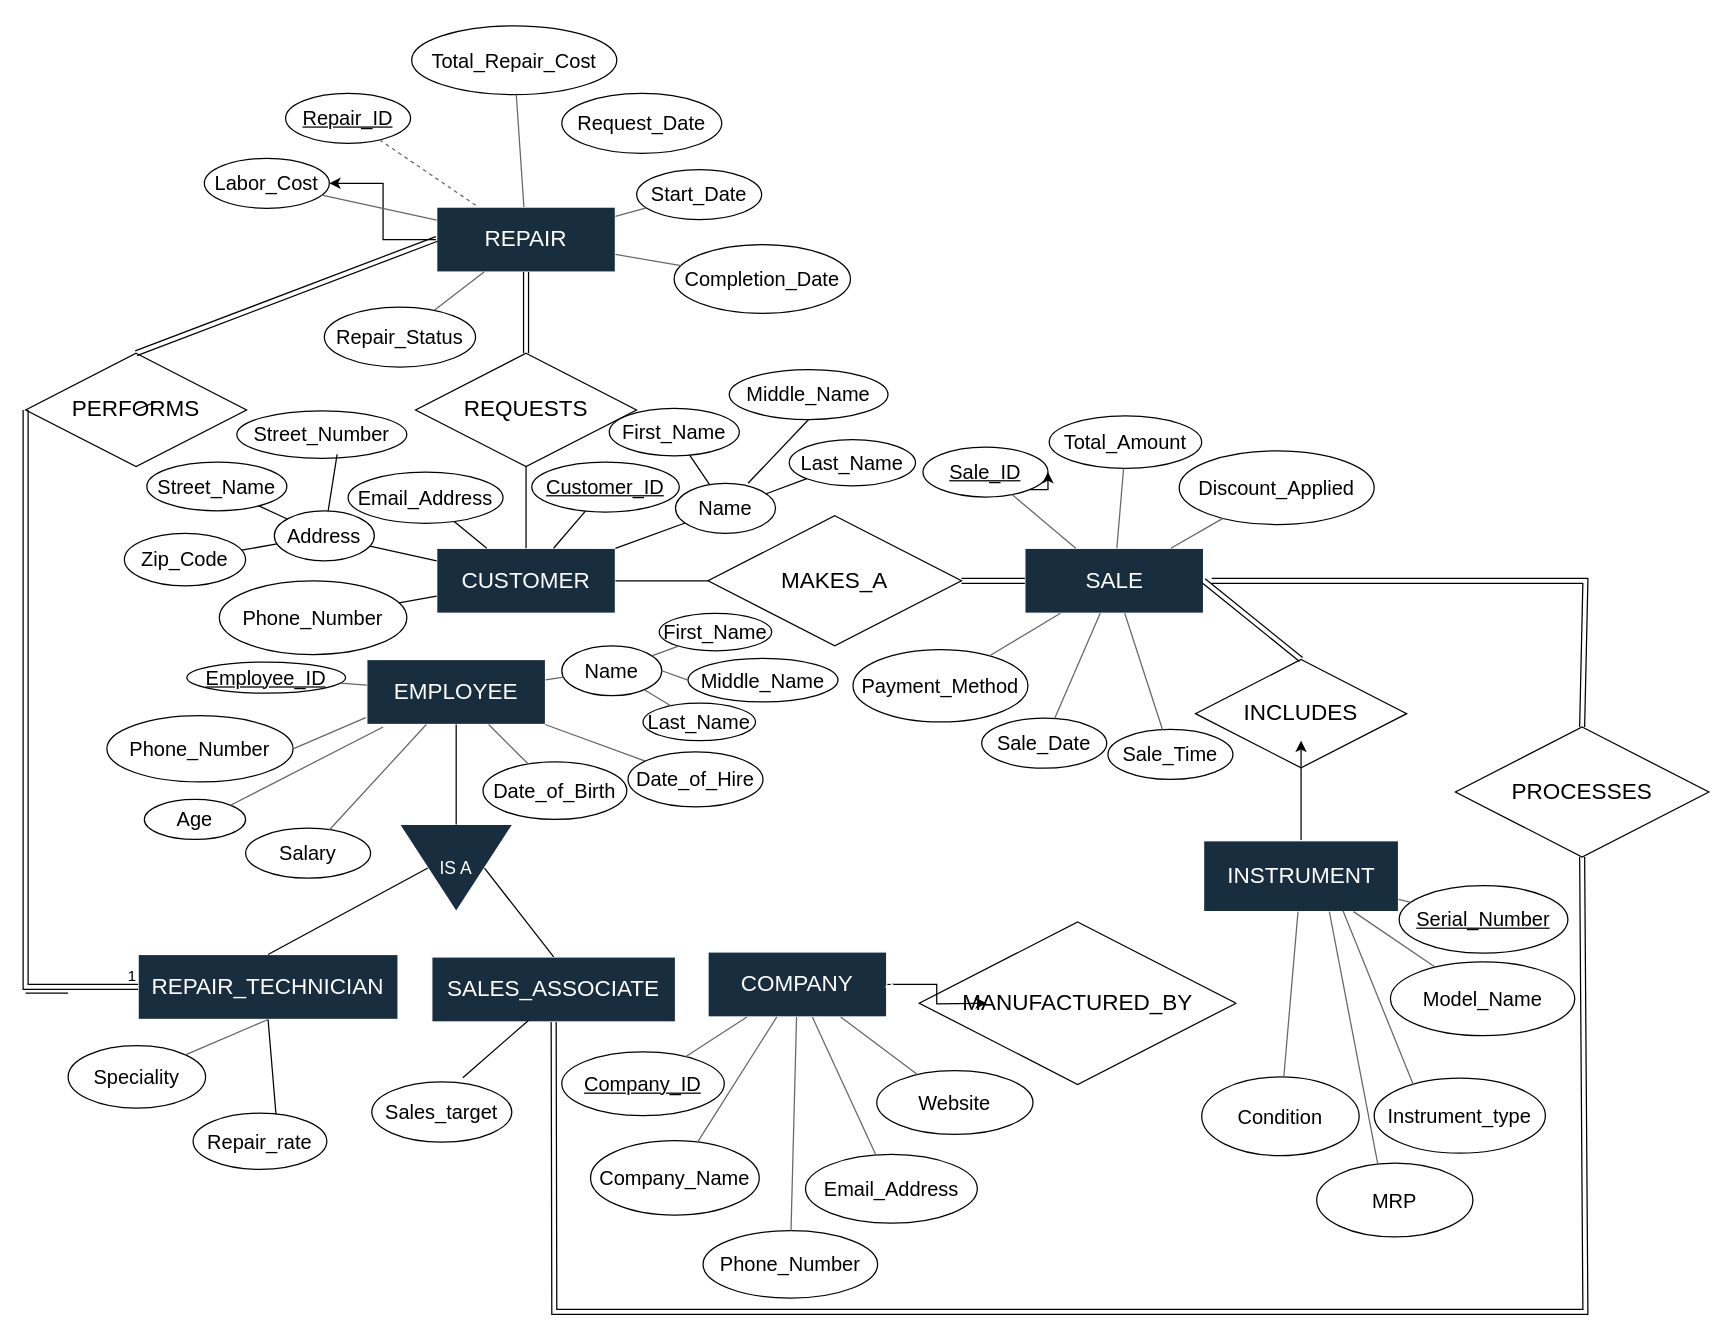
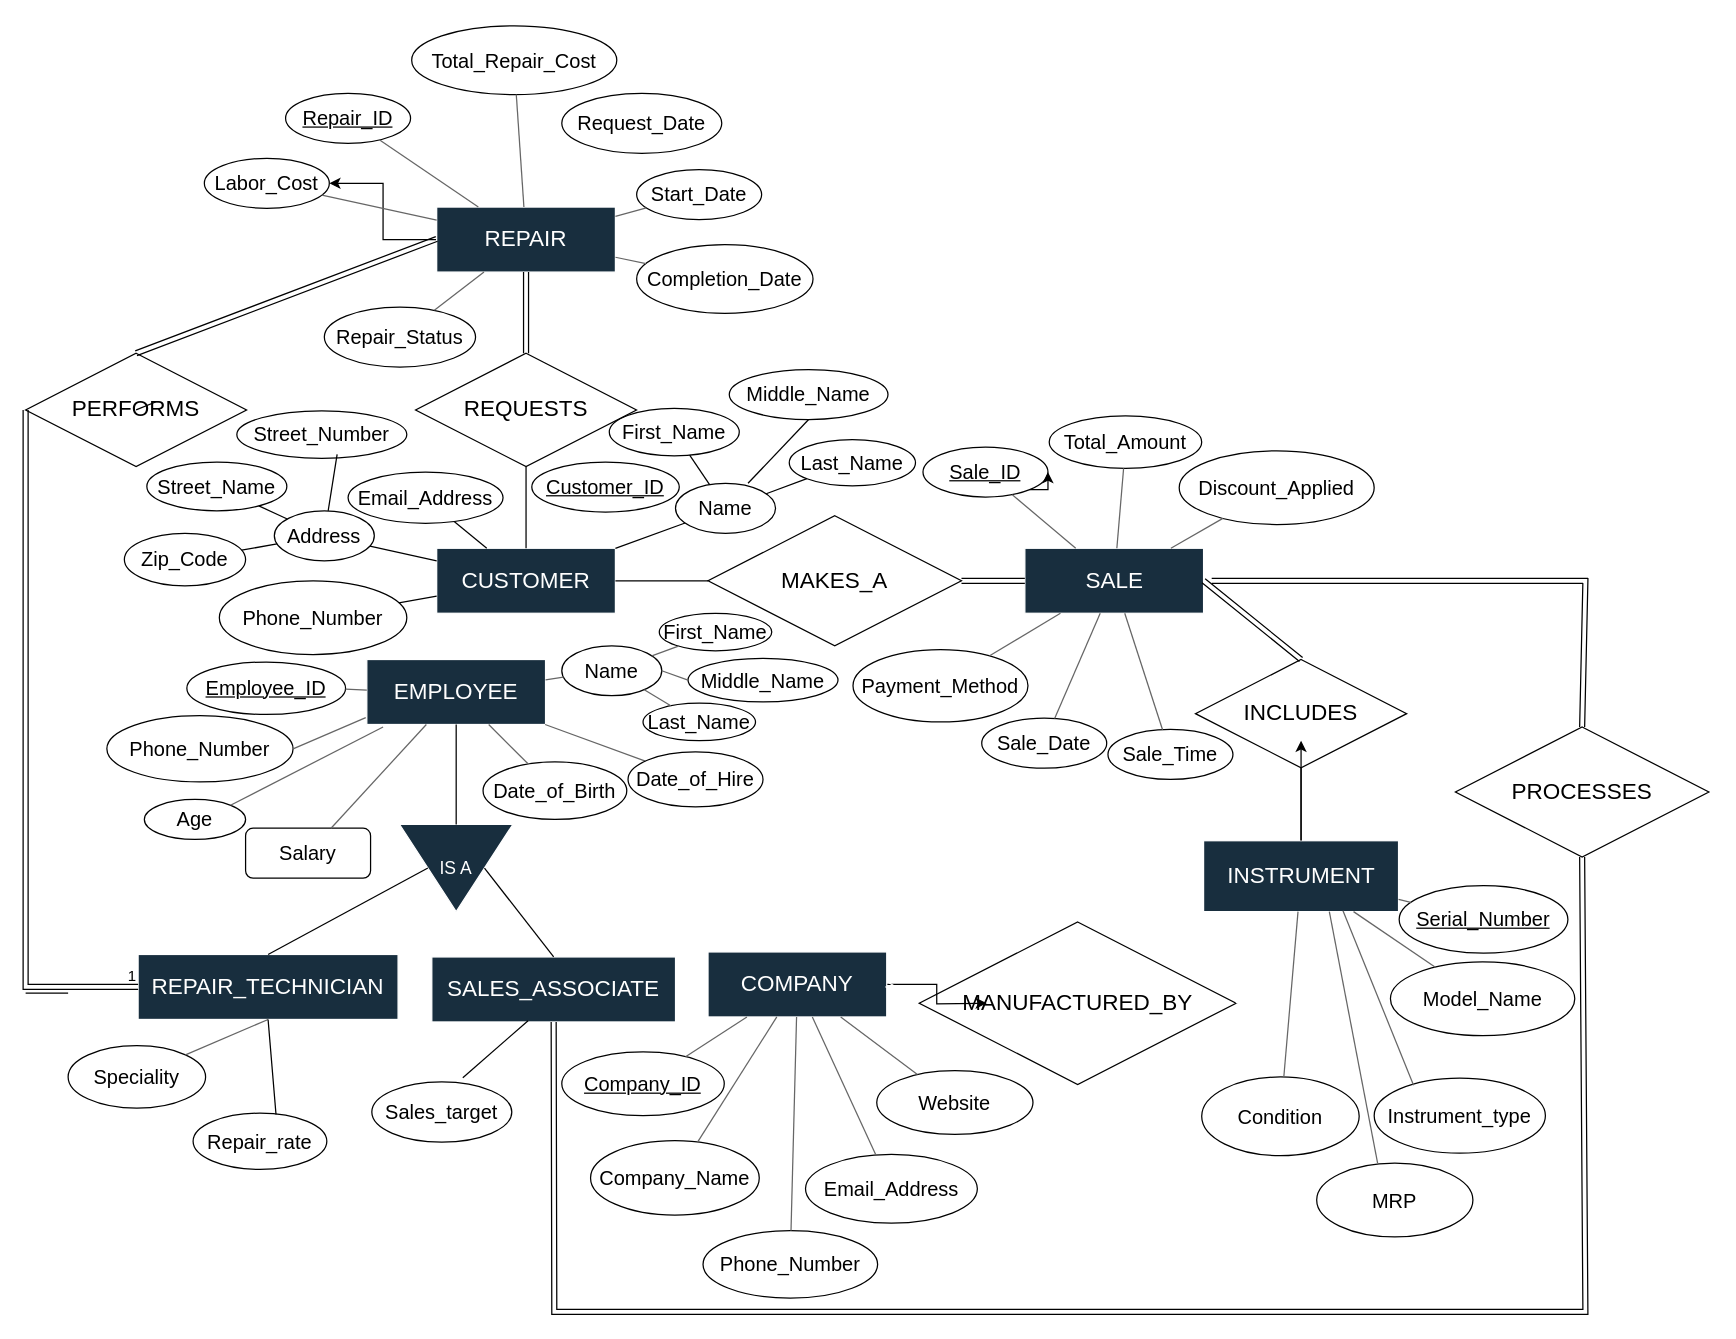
edge "Repair_ID" -- "REPAIR": style dashed -> solid
node "Completion_Date": moved (762, 279) -> (725, 279)
edge "Customer_ID" -- "CUSTOMER": removed
node "Employee_ID": size 159x31 -> 159x53
edge "INCLUDES" -- "INSTRUMENT": added, label "N"
node "Salary": shape ellipse -> rounded rectangle
